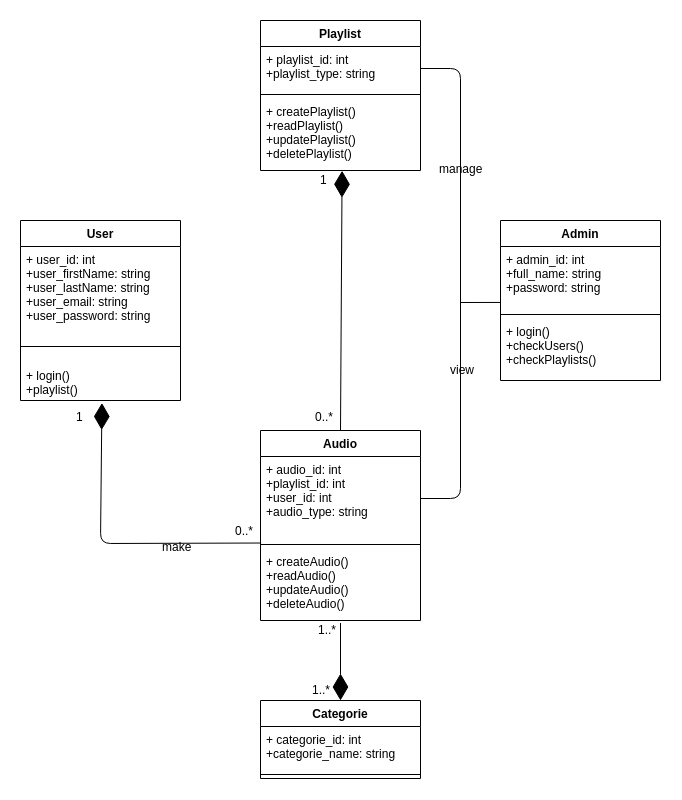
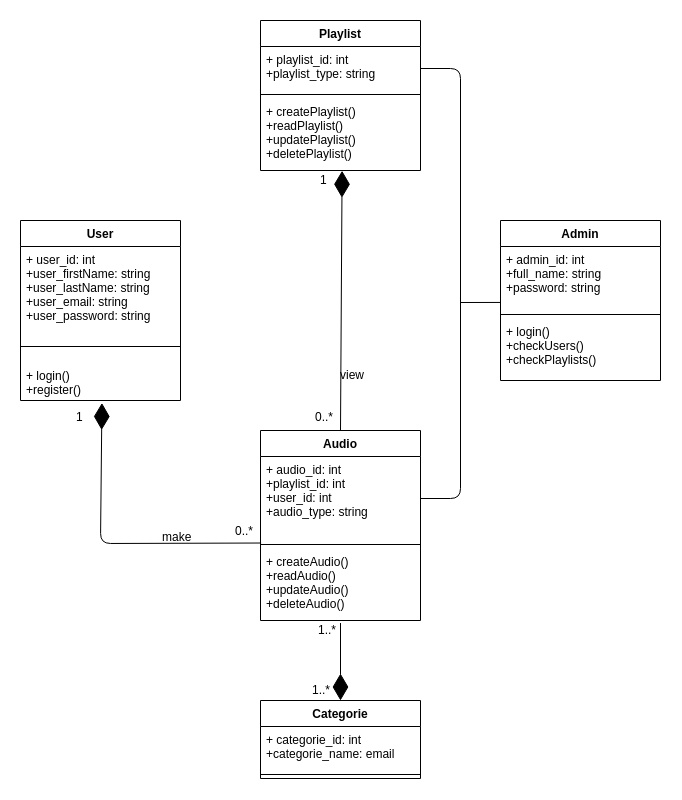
node "manage": removed
node "view": moved (469, 371) -> (359, 376)
node "+ login() +playlist()": label "+ login() +playlist()" -> "+ login() +register()"
node "make": moved (181, 548) -> (181, 538)
node "+ categorie_id: int +categorie_name: string": label "+ categorie_id: int +categorie_name: string" -> "+ categorie_id: int +categorie_name: email"
